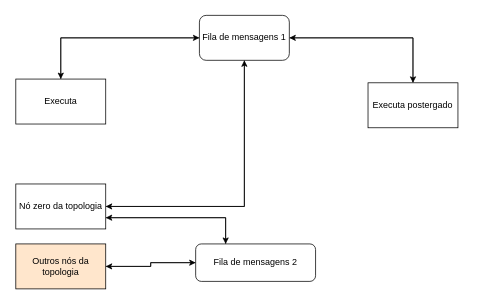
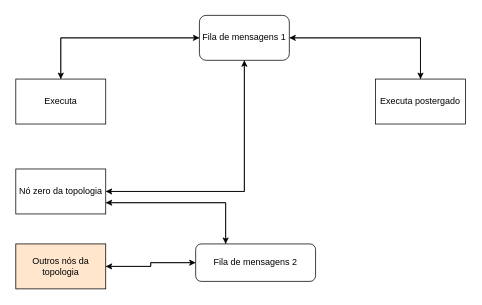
node "Executa postergado": moved (413, 105) -> (420, 102)
node "Nó zero da topologia": moved (60, 207) -> (60, 192)
